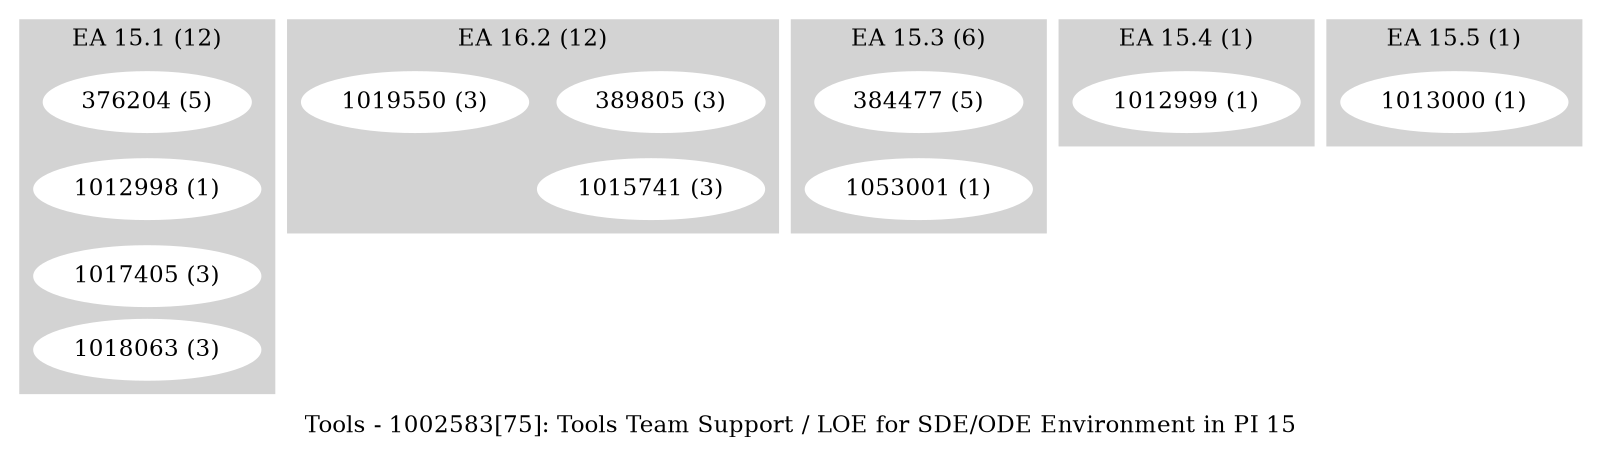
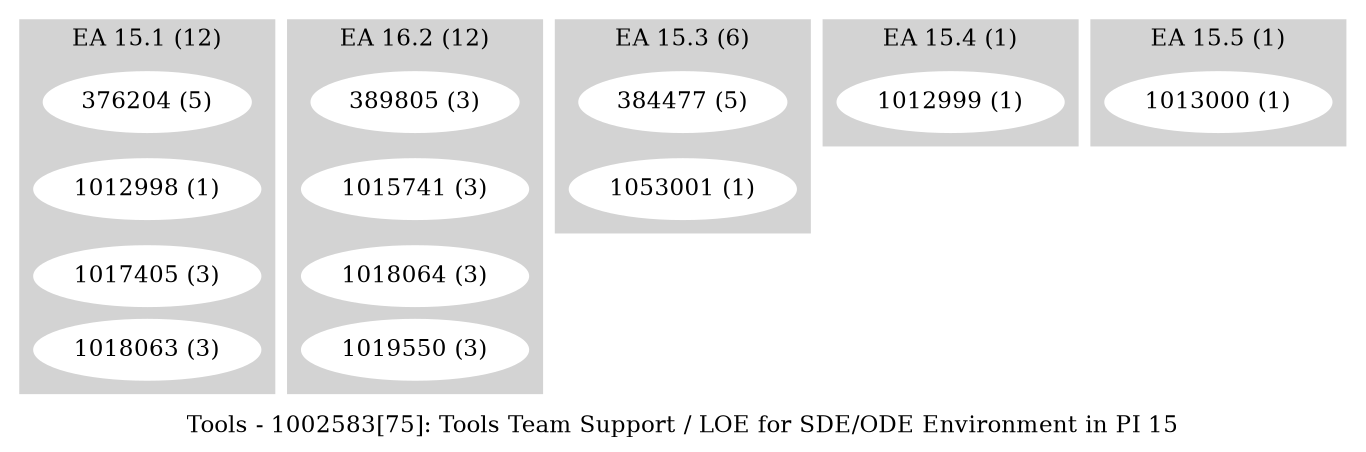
node "1018064 (3)": added
